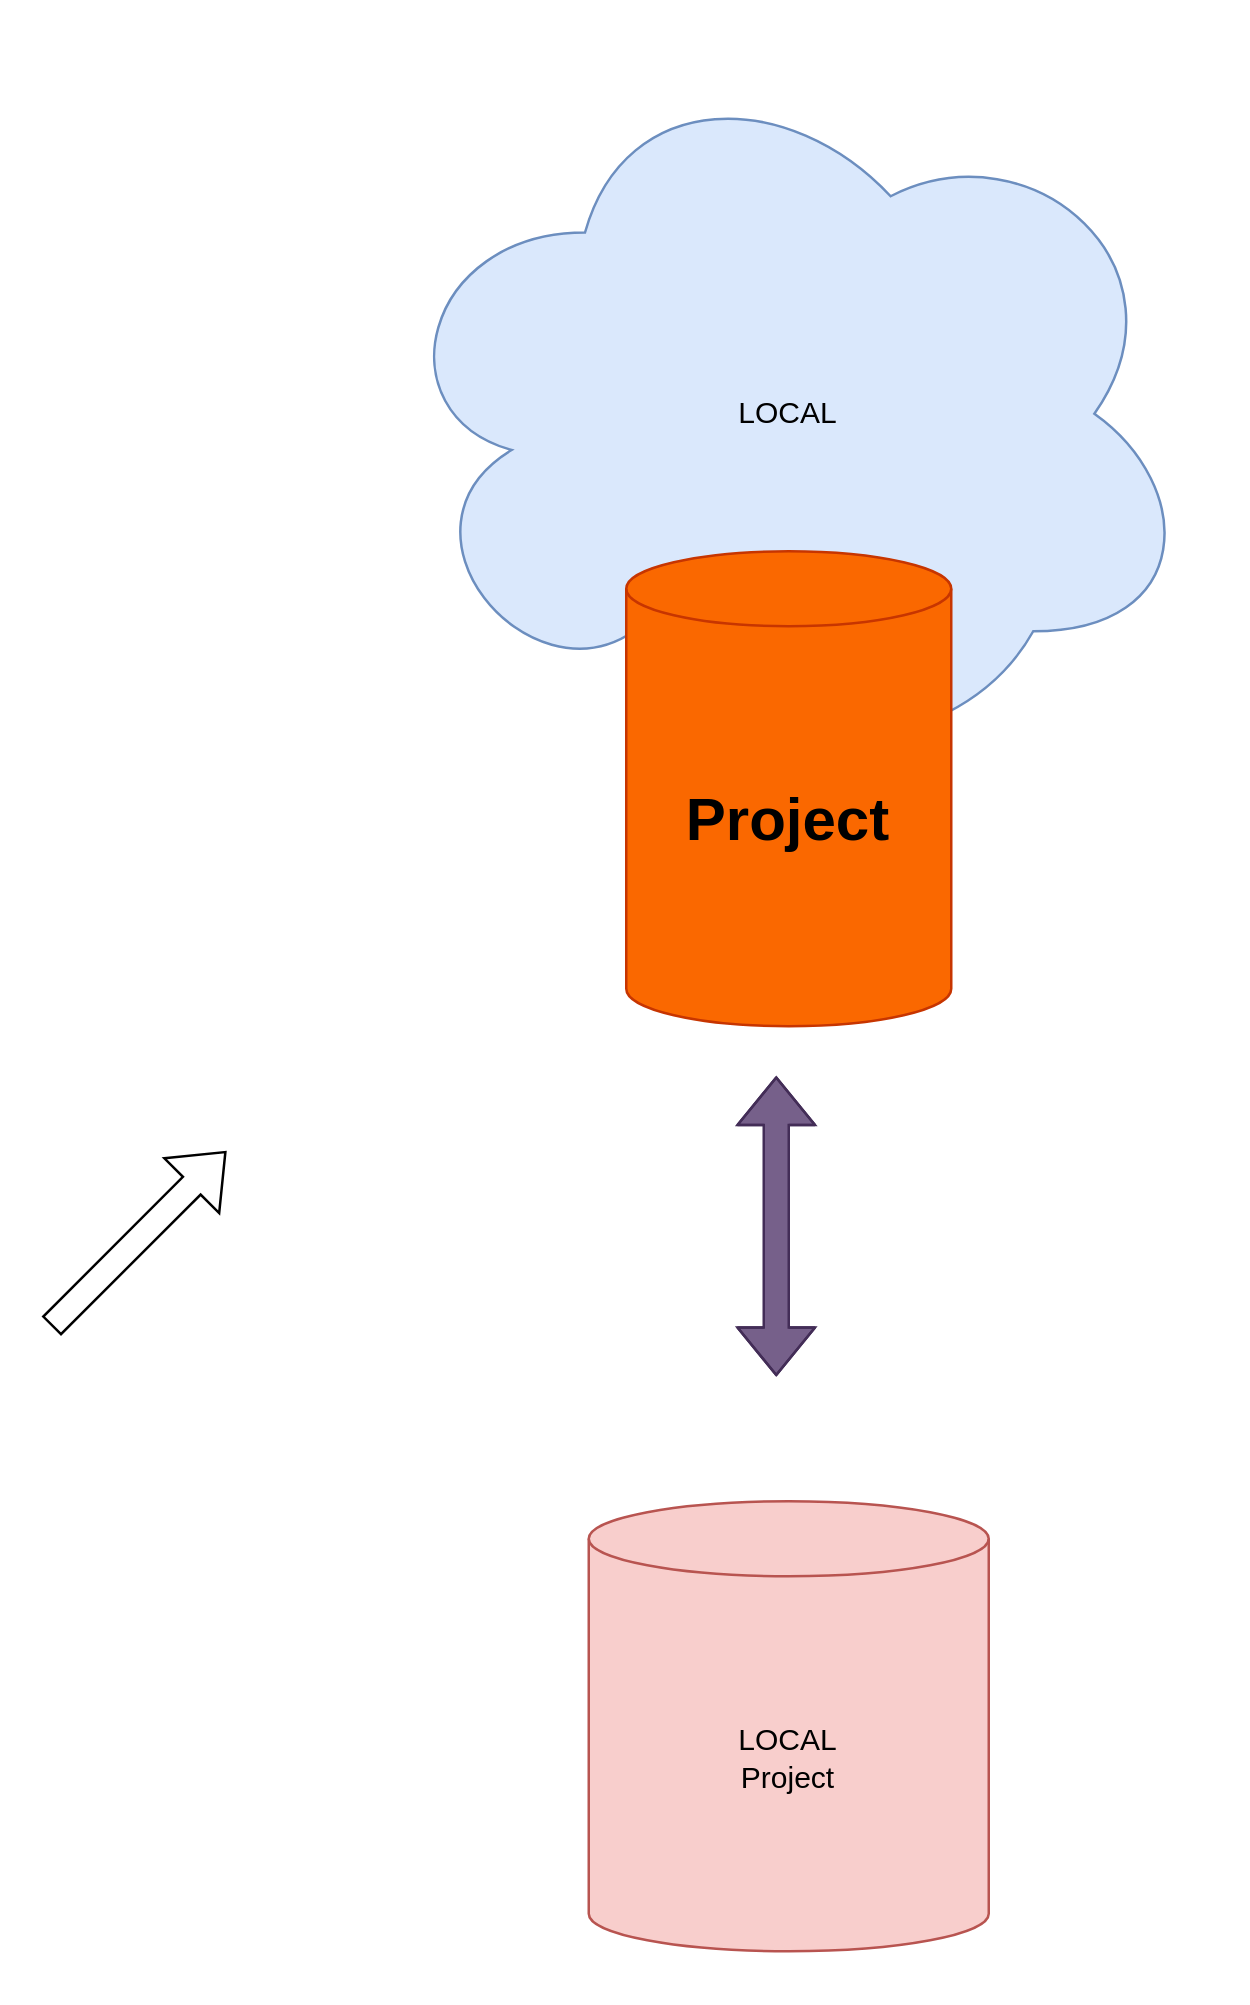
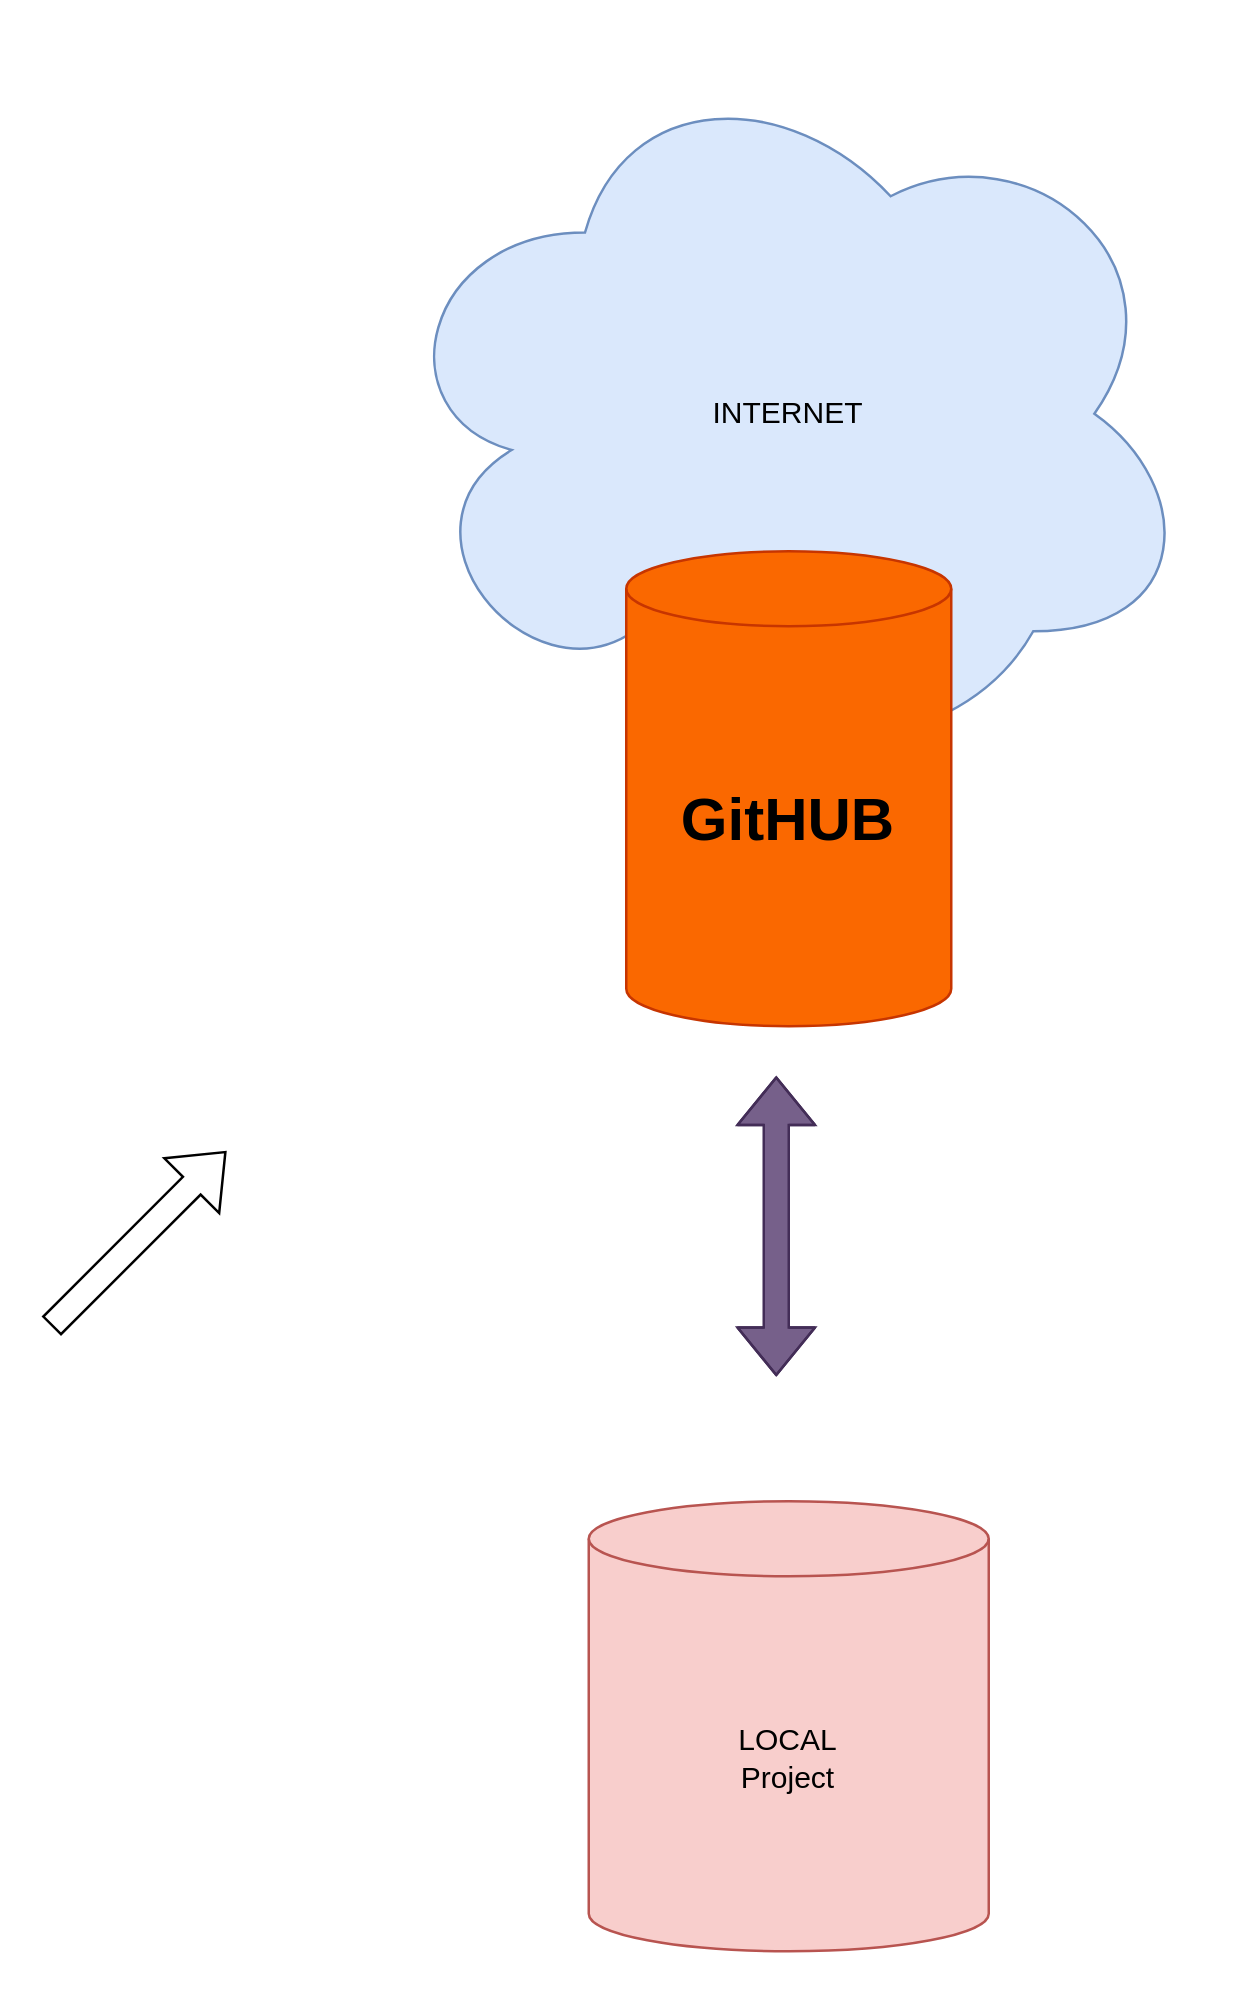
node "LOCAL": label "LOCAL" -> "INTERNET"
node "Project": label "Project" -> "GitHUB"
